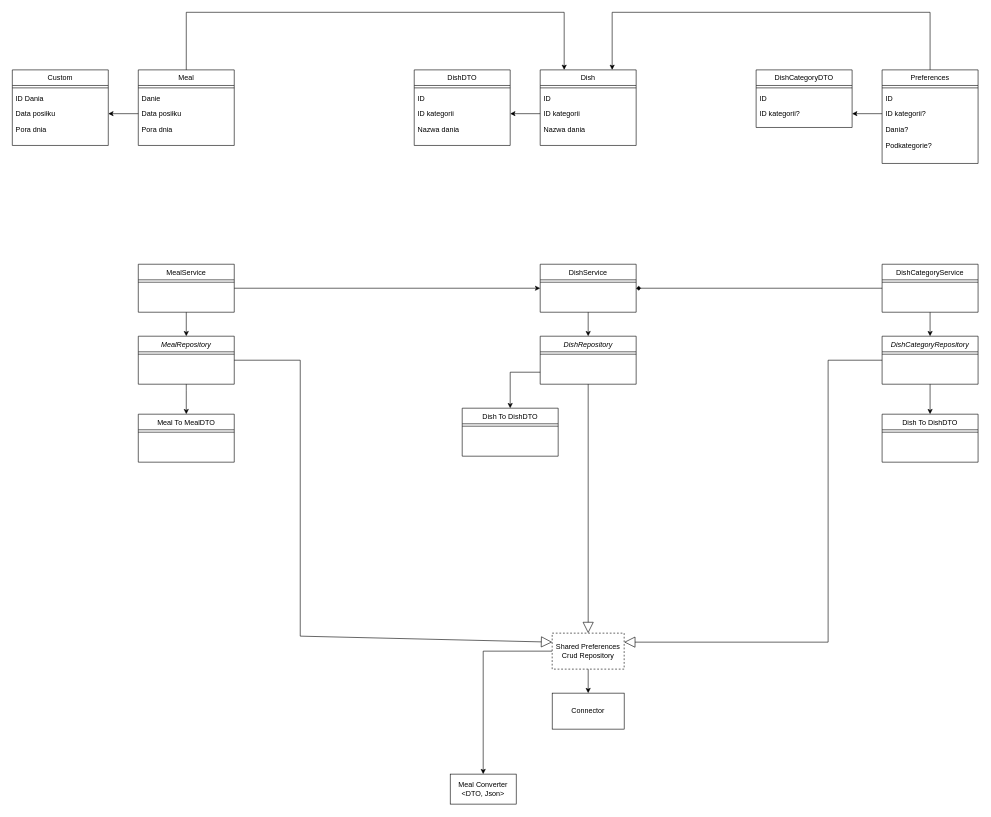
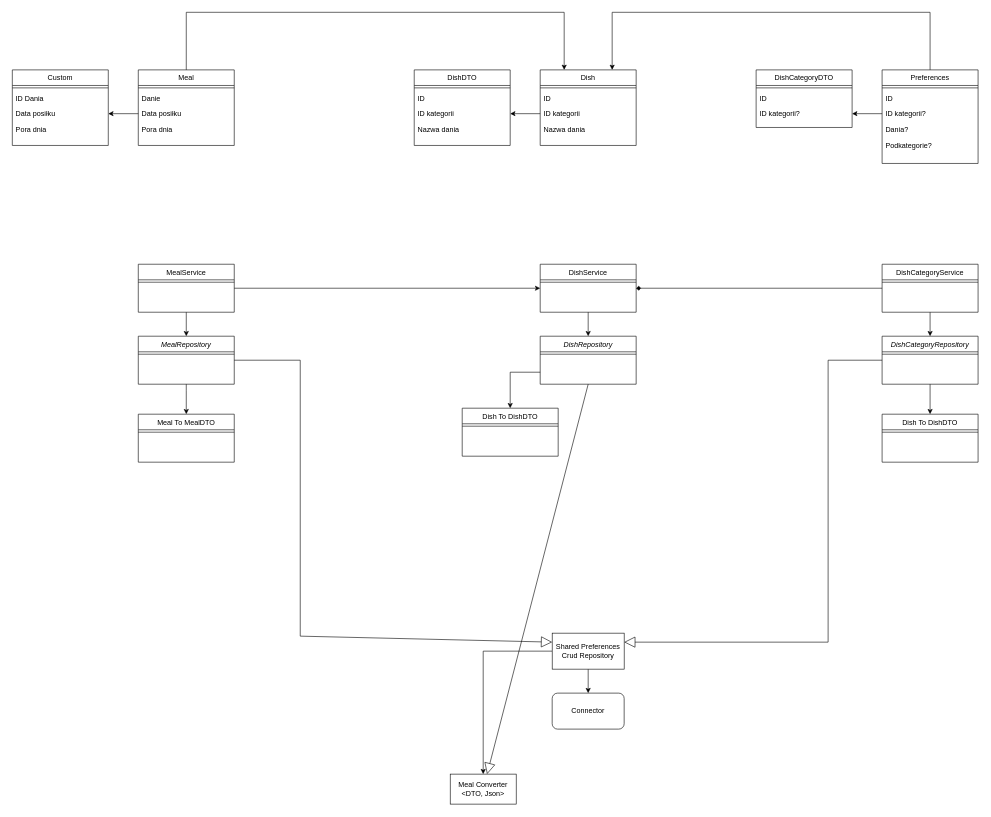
edge "DishRepository" -> "Shared Preferences Crud Repository": now "DishRepository" -> "Meal Converter <DTO, Json>"
node "Shared Preferences Crud Repository": style dashed -> solid
node "Connector": shape rectangle -> rounded rectangle
